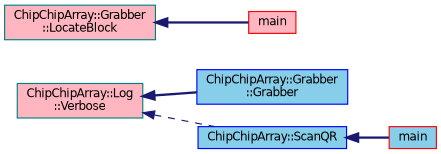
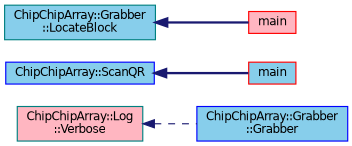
node "ChipChipArray::Grabber ::LocateBlock": fillcolor lightpink -> skyblue
edge "ChipChipArray::Grabber ::Grabber" -> "ChipChipArray::Log ::Verbose": style bold -> dashed
edge "ChipChipArray::ScanQR" -> "ChipChipArray::Log ::Verbose": removed
